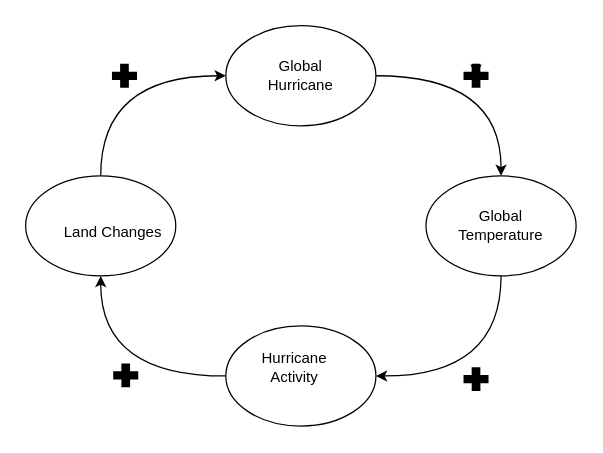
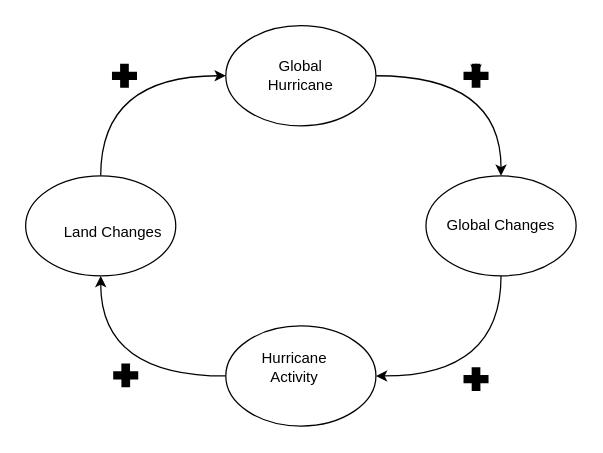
node "Global Temperature": label "Global Temperature" -> "Global Changes"
